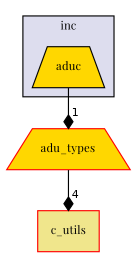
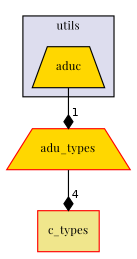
cluster "inc": label "inc" -> "utils"
node "c_utils": label "c_utils" -> "c_types"
